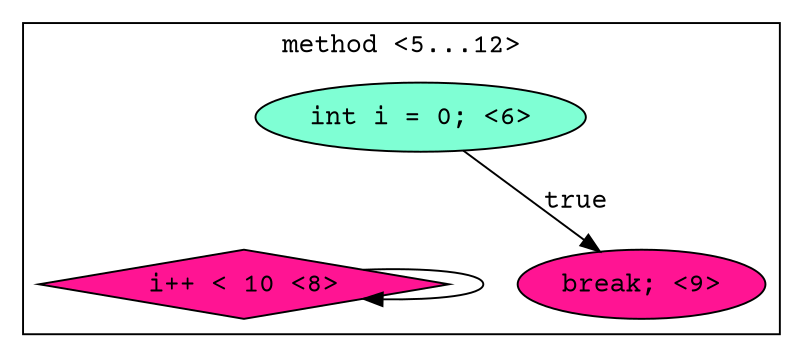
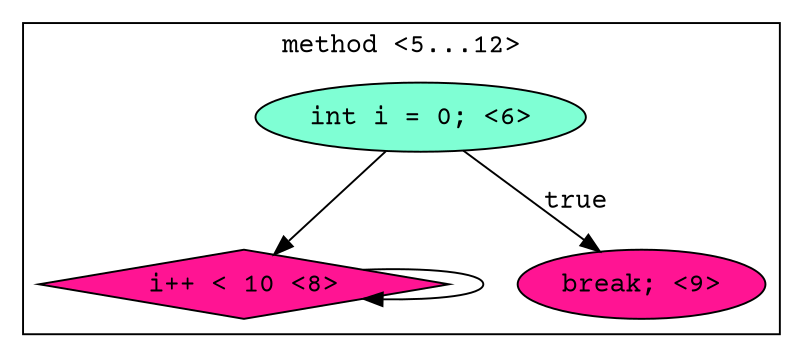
edge "int i = 0; <6>" -> "i++ < 10 <8>": added
